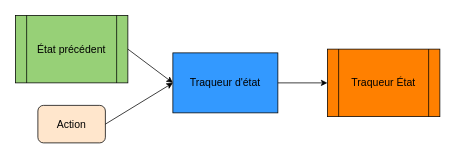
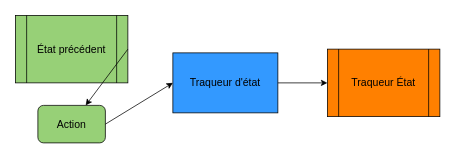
edge "État précédent" -> "Traqueur d'état": now "État précédent" -> "Action"
node "Action": fillcolor #ffe6cc -> #97d077
